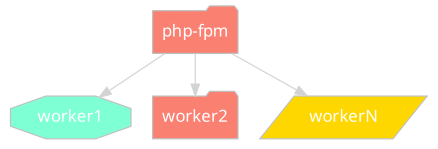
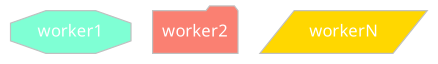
node "php-fpm": removed
